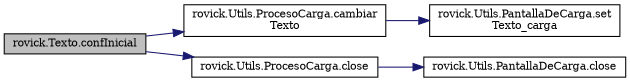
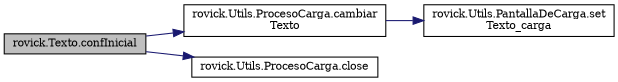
node "rovick.Utils.PantallaDeCarga.close": removed
